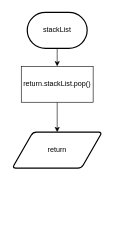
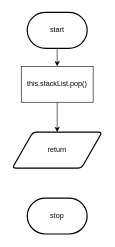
node "stackList": label "stackList" -> "start"
node "return.stackList.pop()": label "return.stackList.pop()" -> "this.stackList.pop()"
node "stop": added
